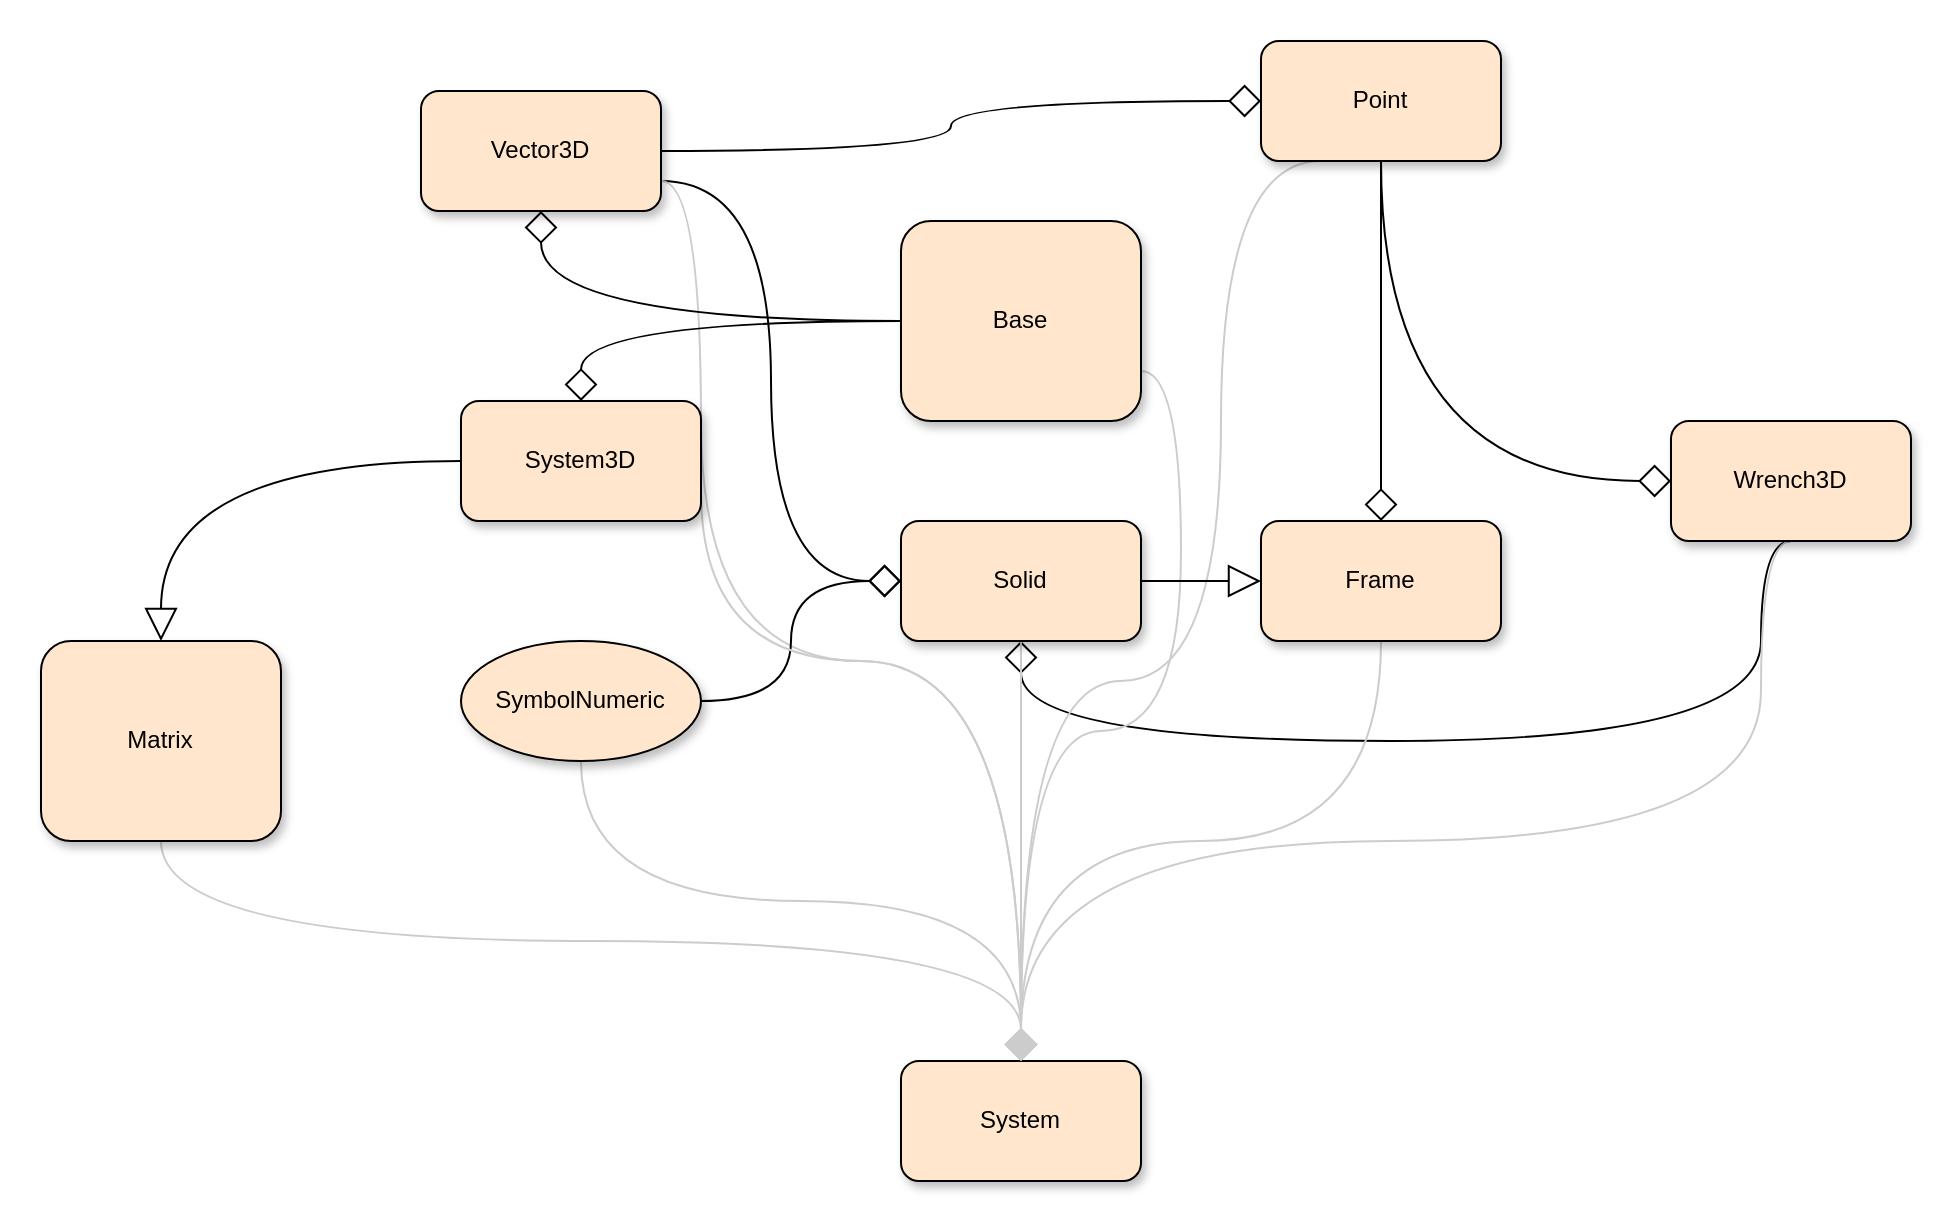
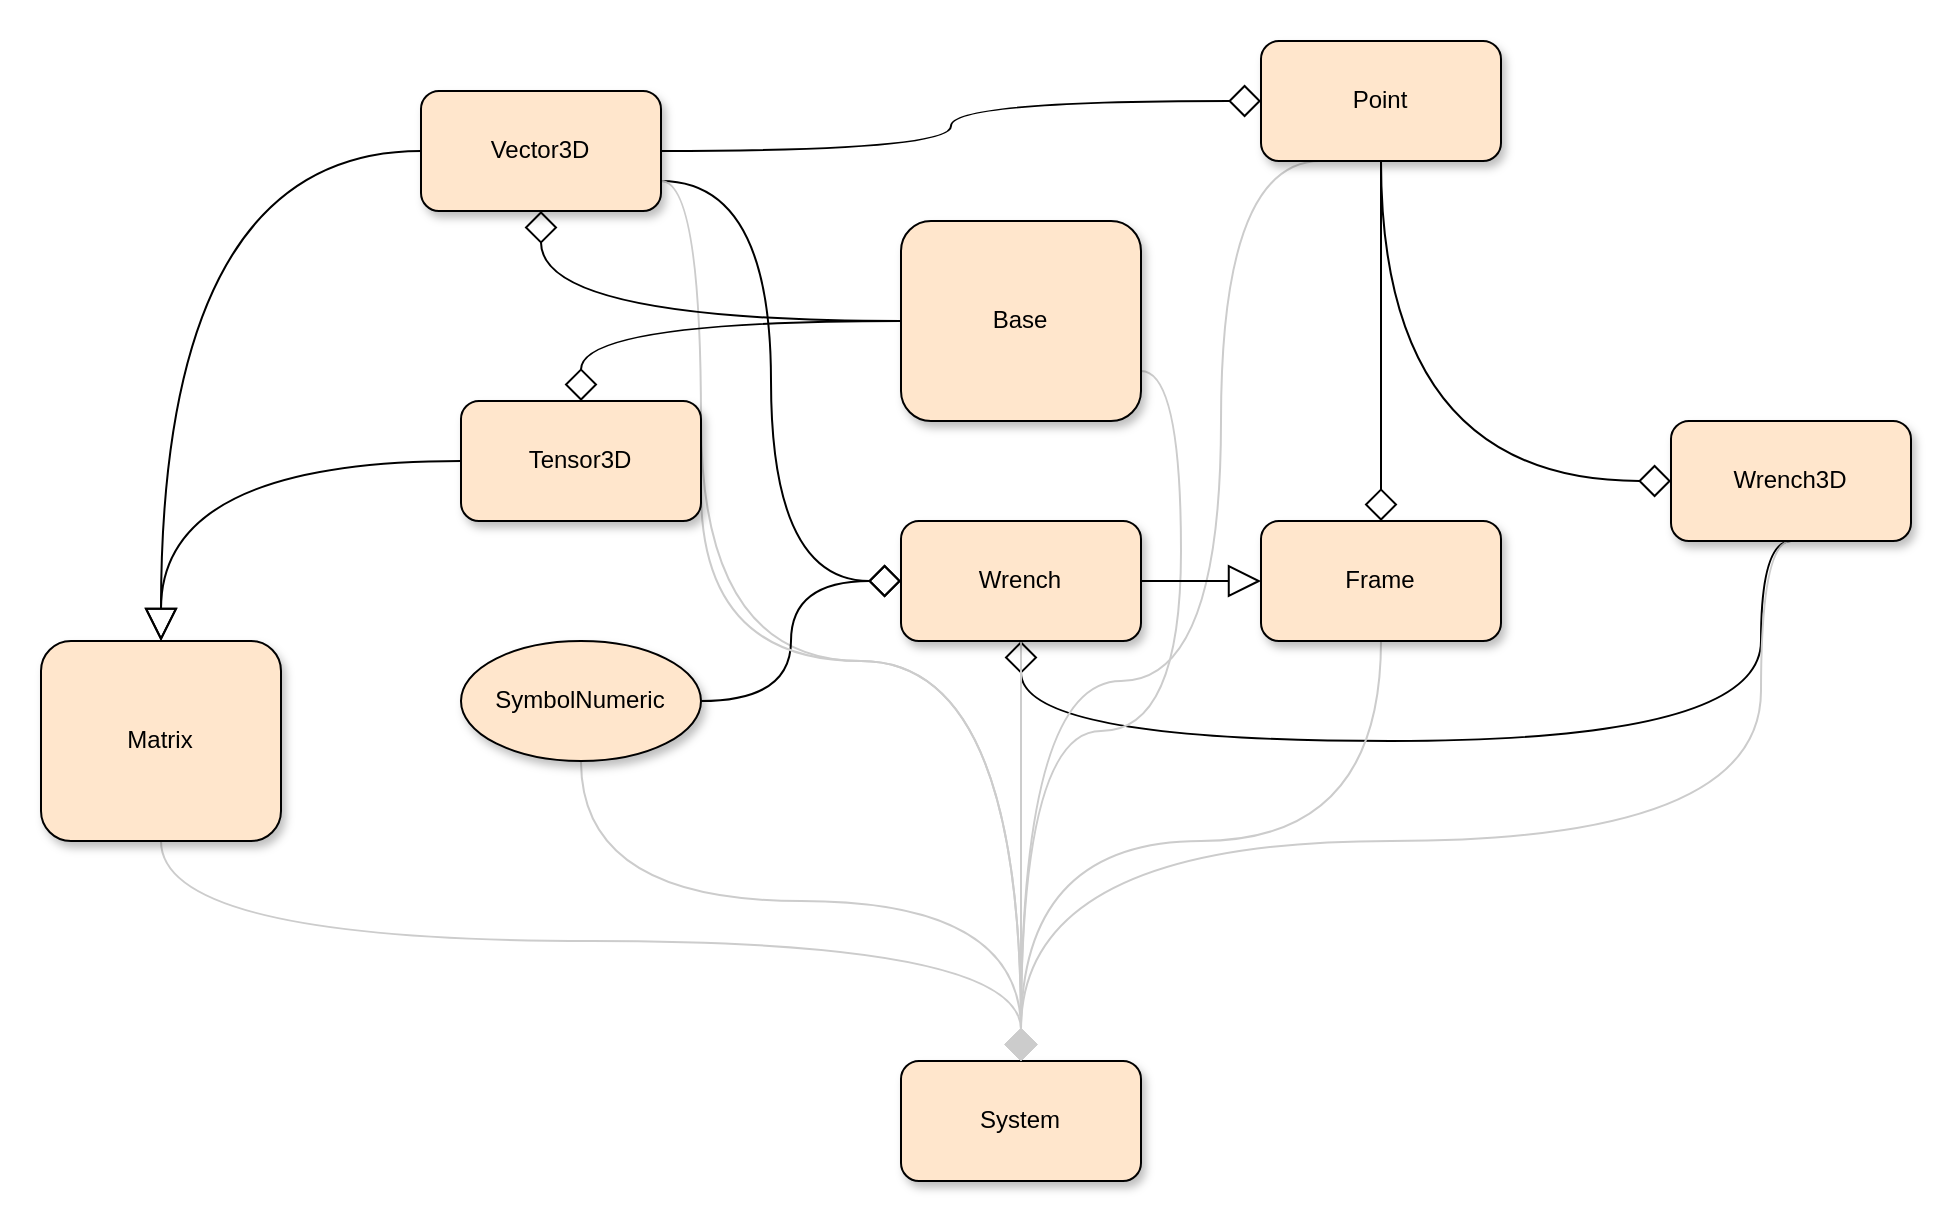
edge "Vector3D" -> "Matrix": added
node "System3D": label "System3D" -> "Tensor3D"
node "Solid": label "Solid" -> "Wrench"
